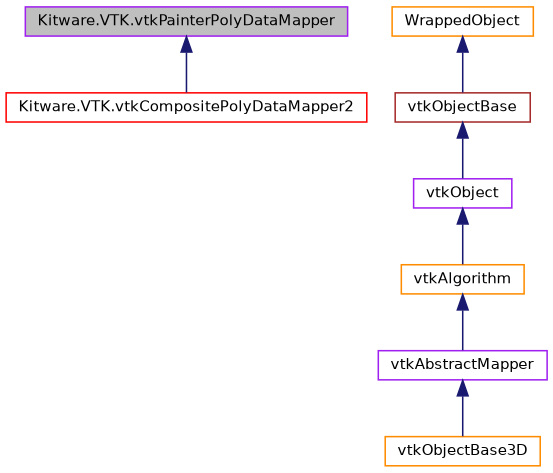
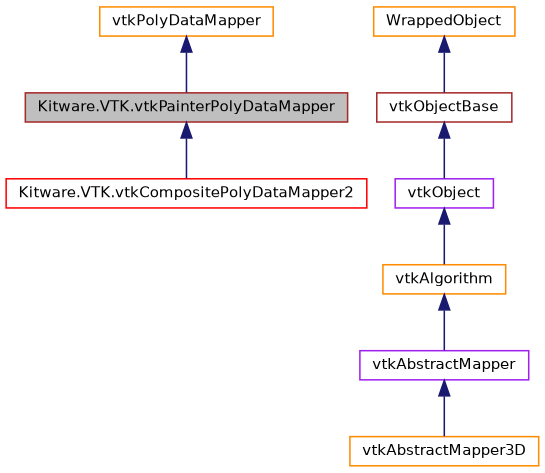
node "vtkPolyDataMapper": added
node "Kitware.VTK.vtkPainterPolyDataMapper": color purple -> brown
node "vtkObjectBase3D": label "vtkObjectBase3D" -> "vtkAbstractMapper3D"
